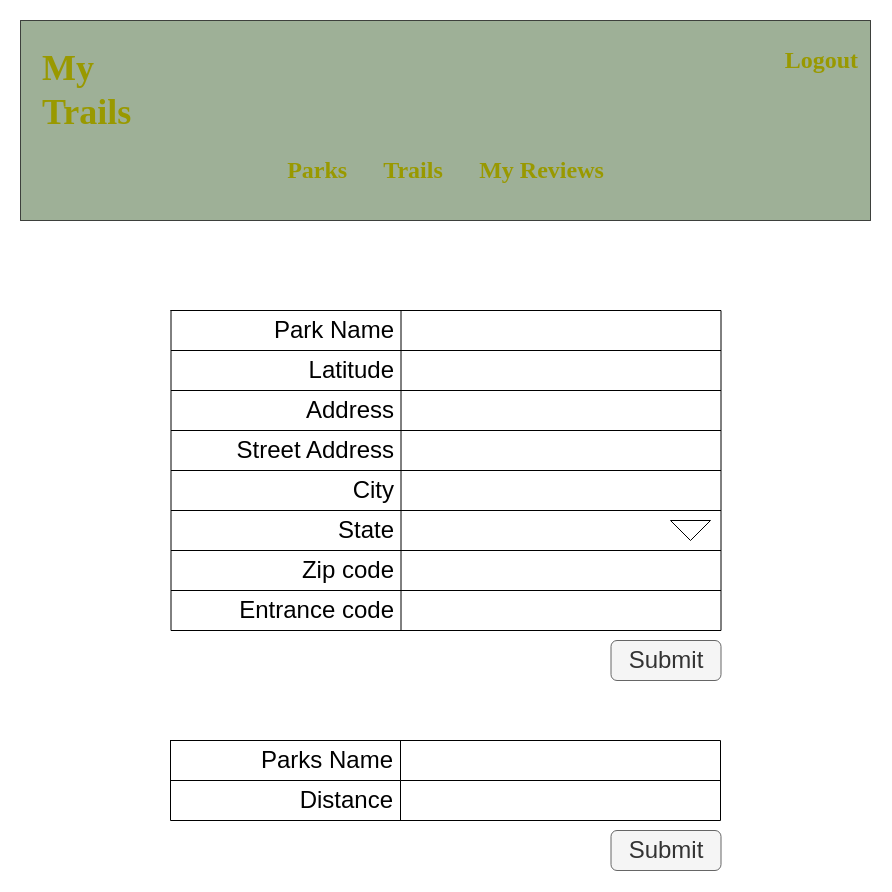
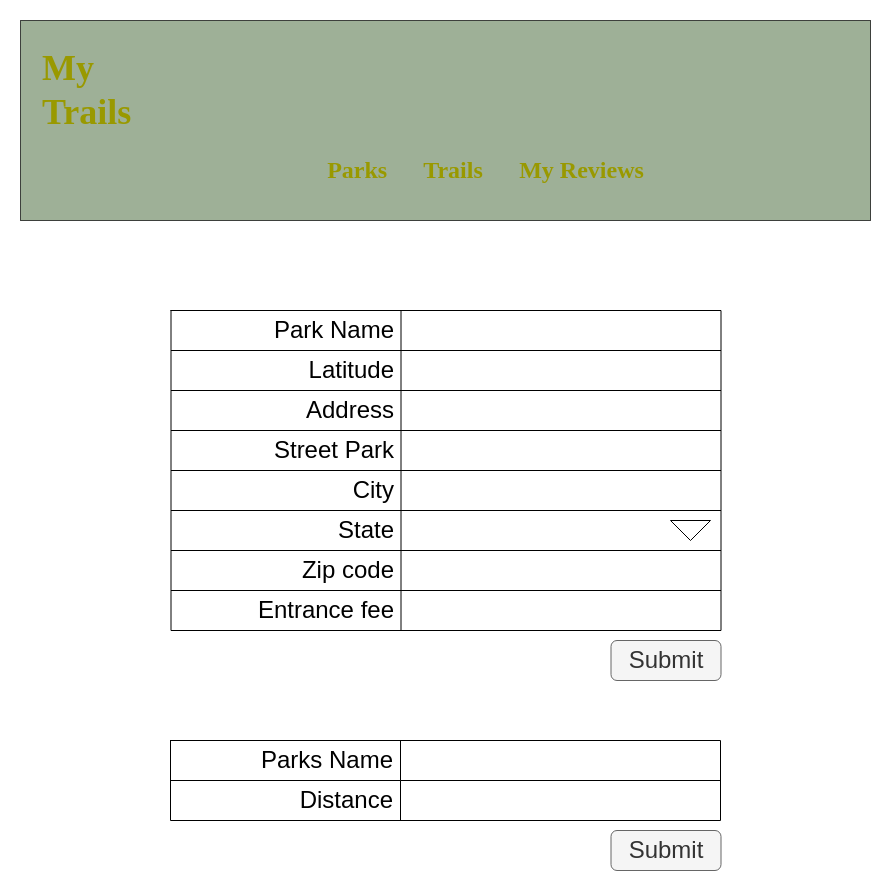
node "Logout": removed
node "Parks Trails My Reviews": moved (446, 171) -> (486, 171)
node "Street Address": label "Street Address" -> "Street Park"
node "Entrance code": label "Entrance code" -> "Entrance fee"
